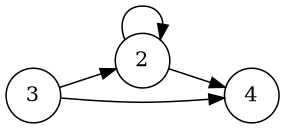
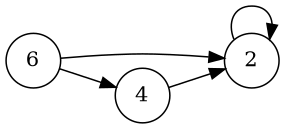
edge "2" -> "4": reversed
node "3": label "3" -> "6"
